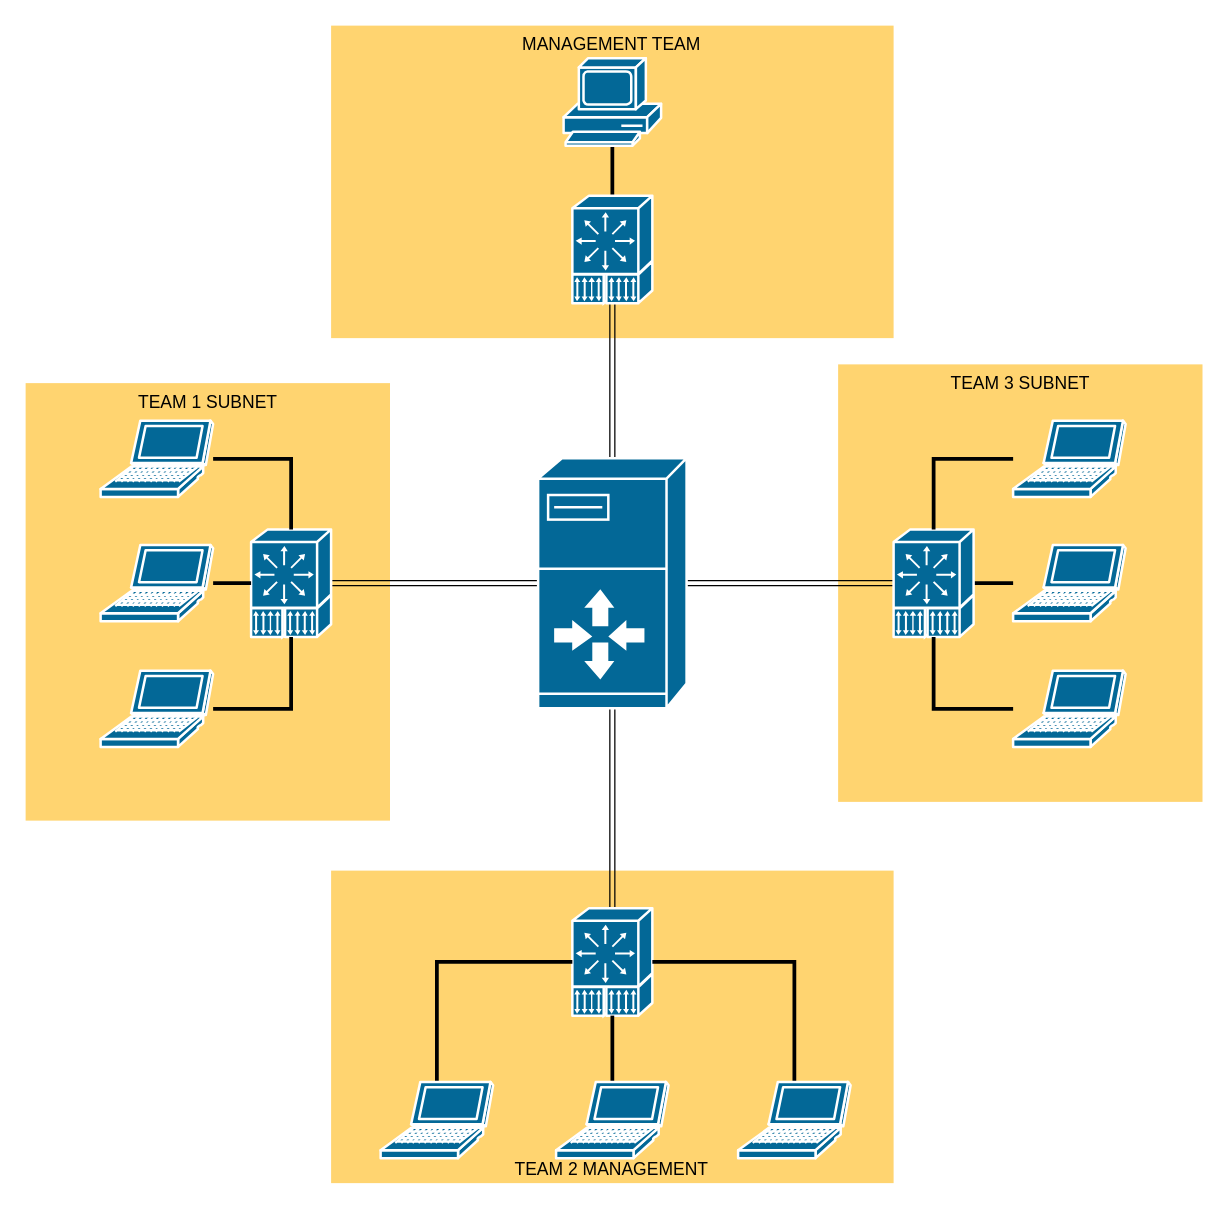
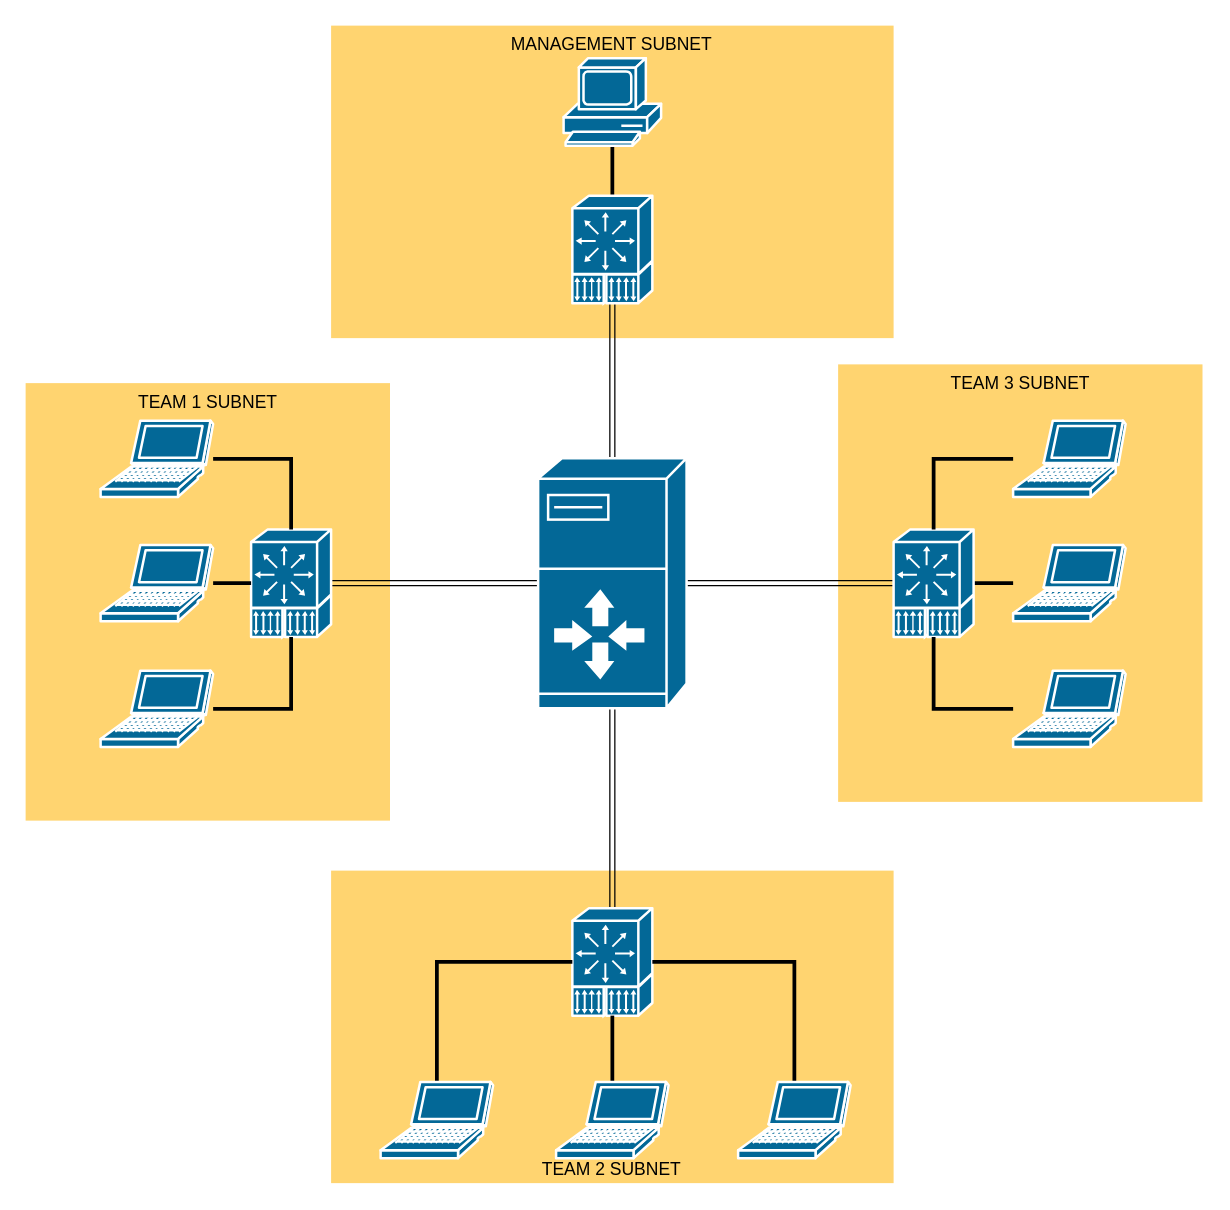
node "MANAGEMENT TEAM": label "MANAGEMENT TEAM" -> "MANAGEMENT SUBNET"
node "TEAM 2 MANAGEMENT": label "TEAM 2 MANAGEMENT" -> "TEAM 2 SUBNET"
